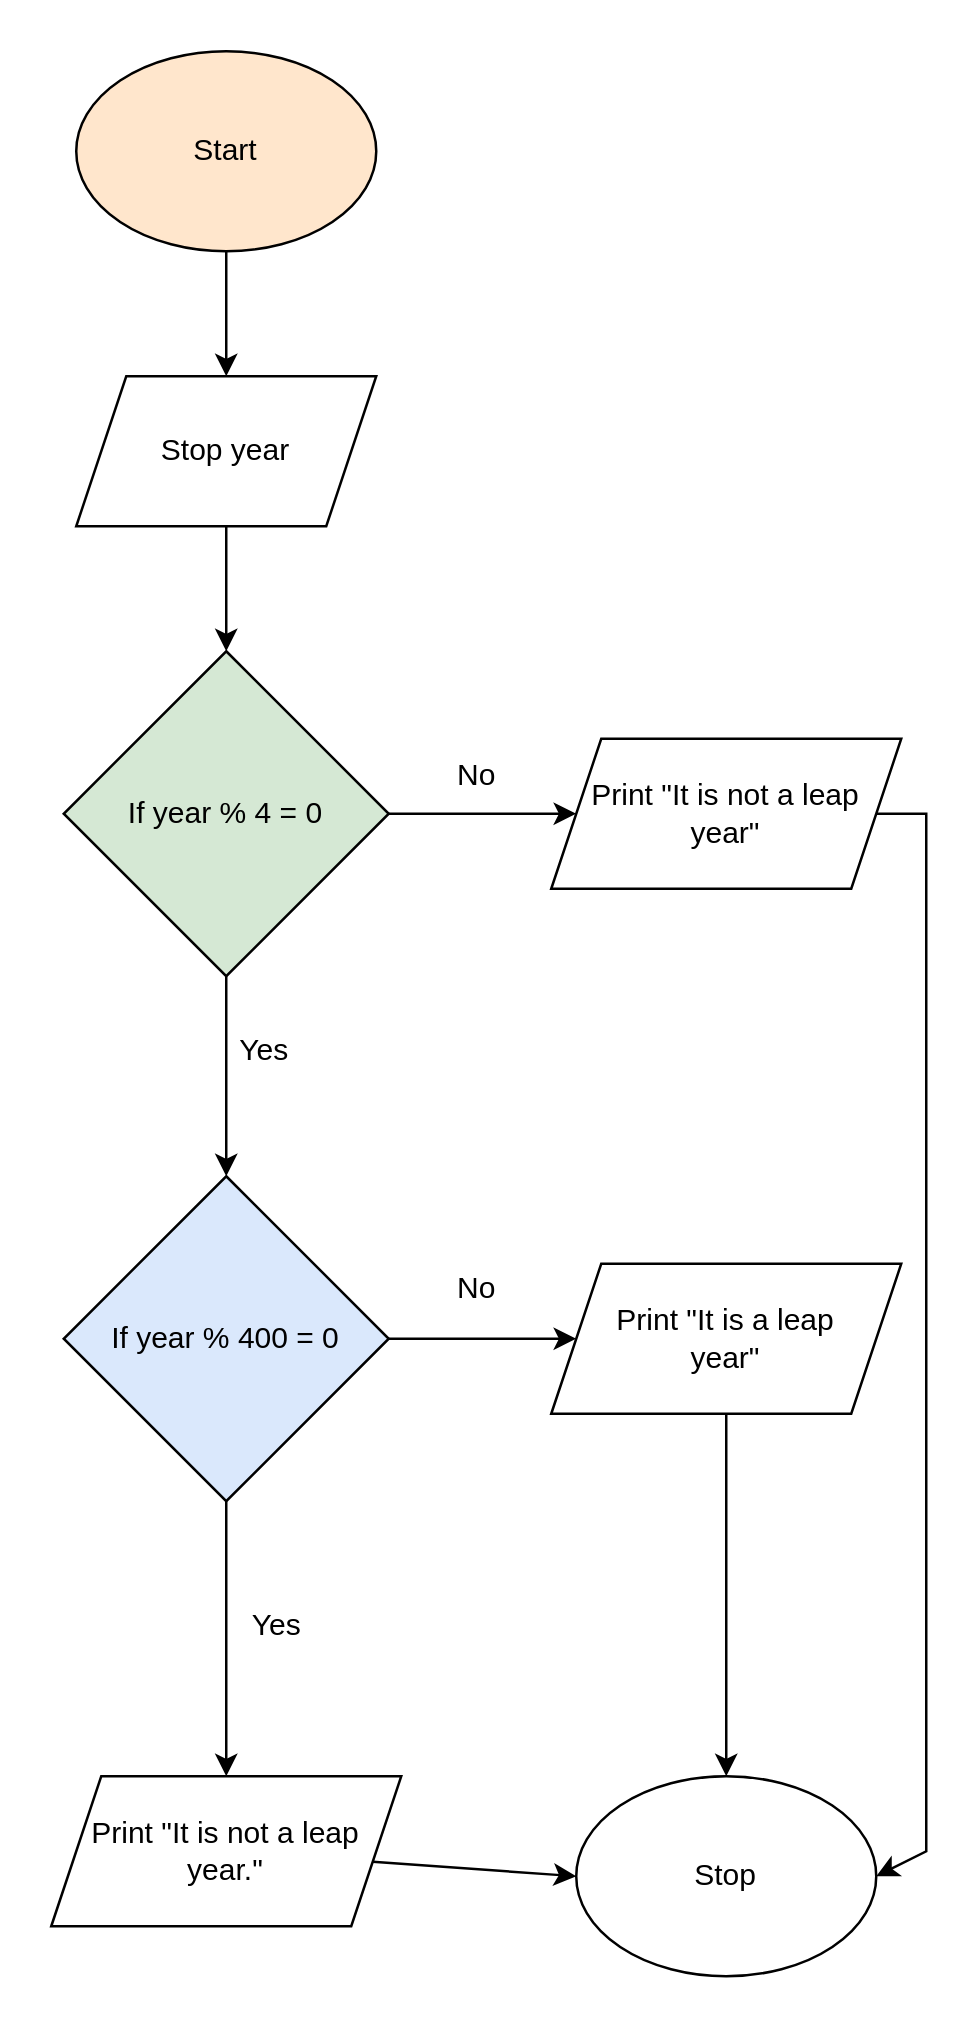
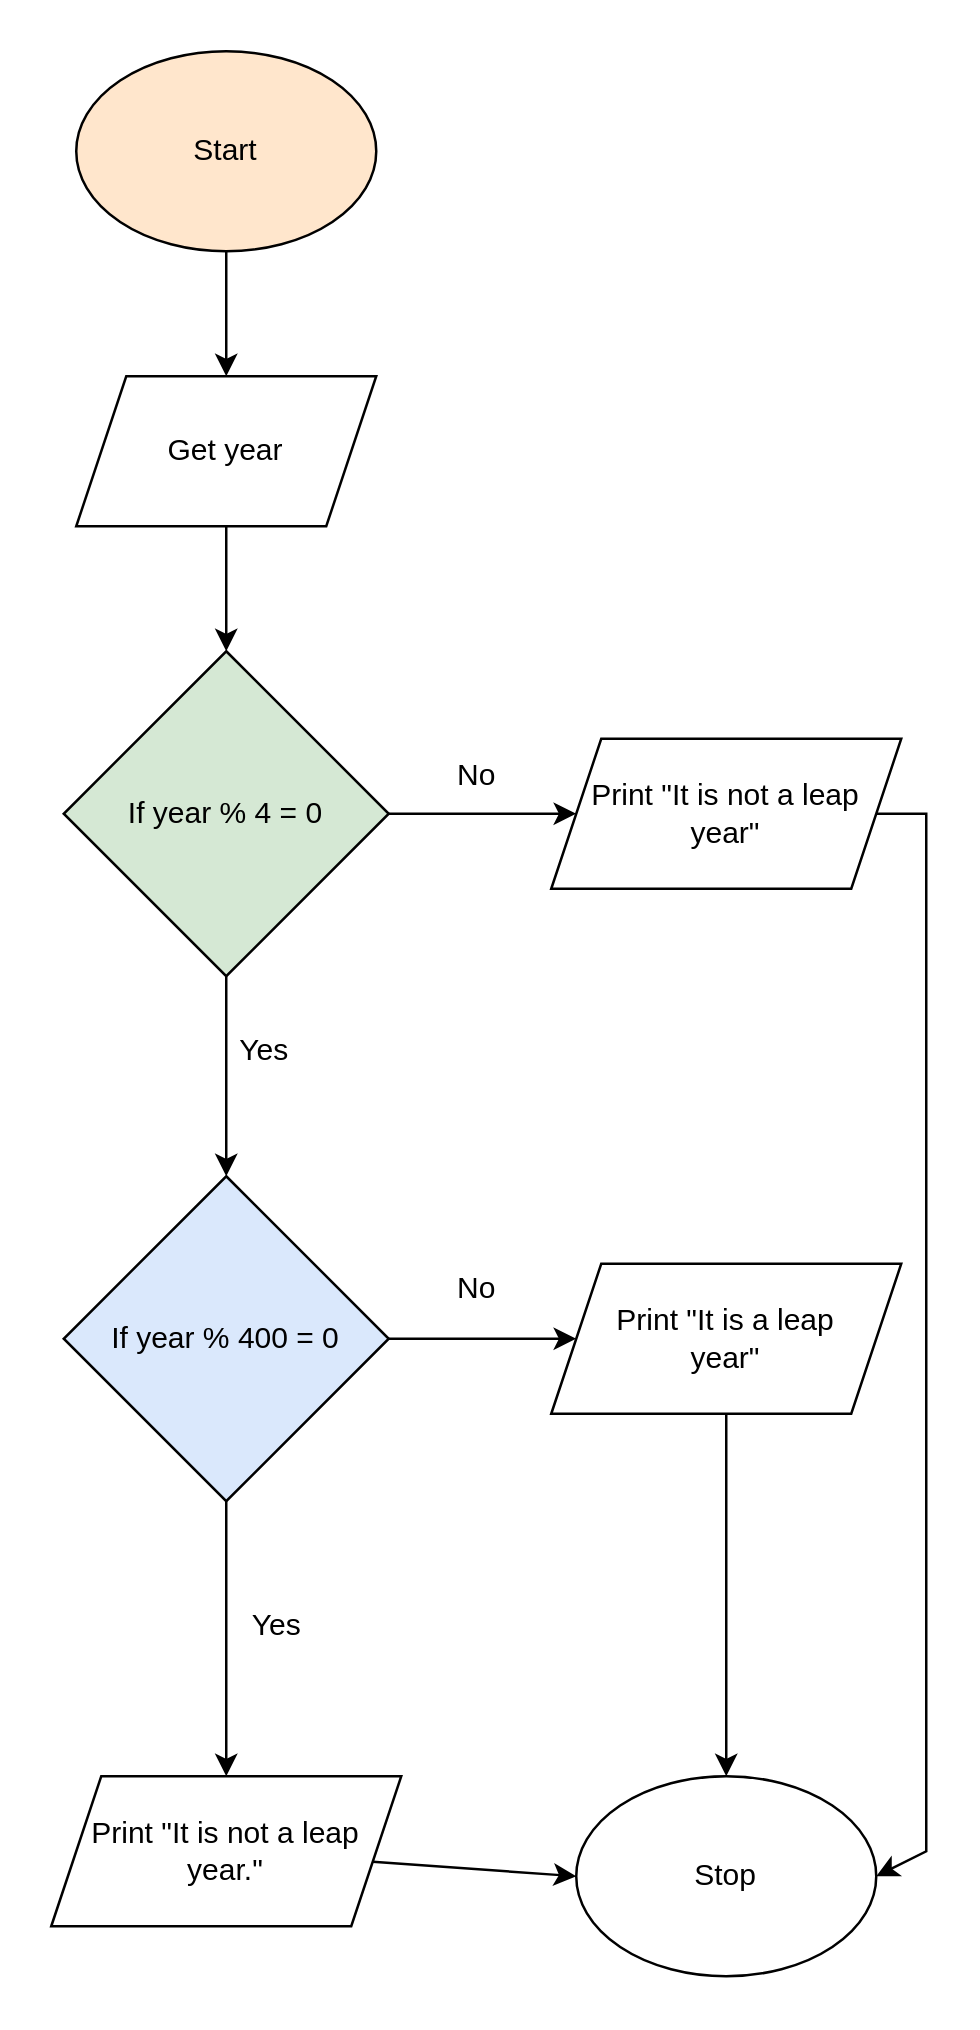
node "Stop year": label "Stop year" -> "Get year"
